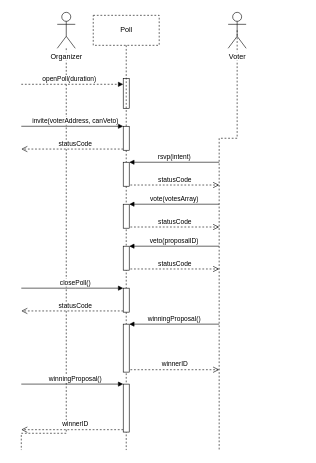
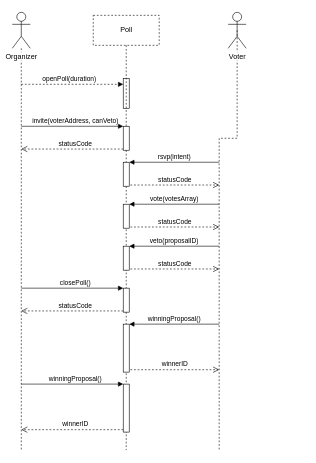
node "Organizer": moved (66, 30) -> (21, 30)
